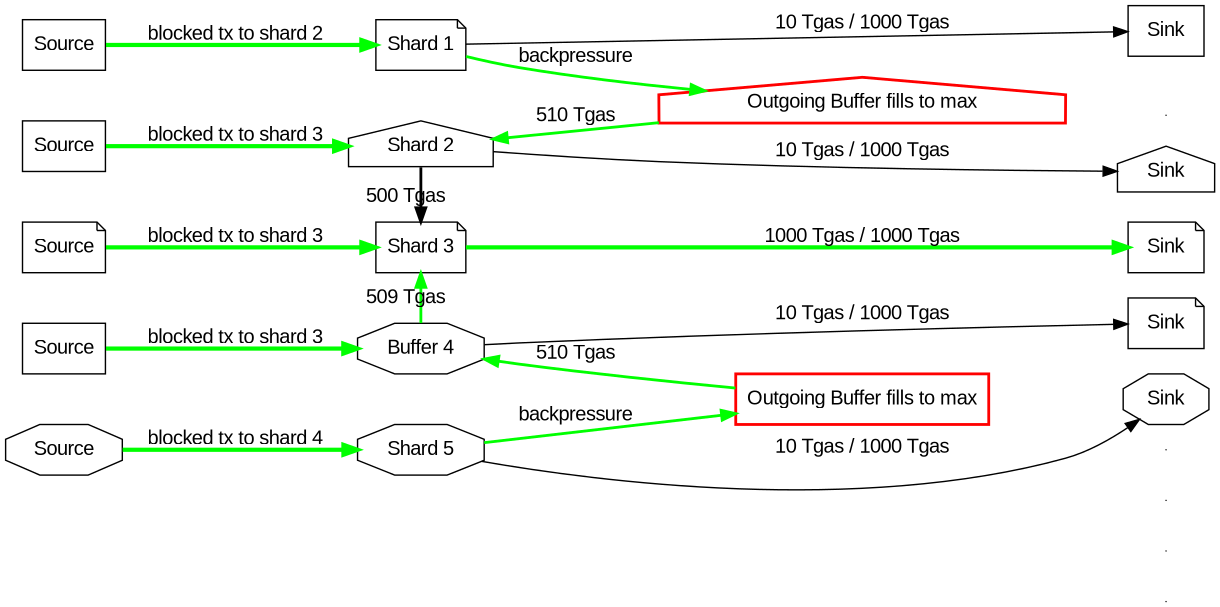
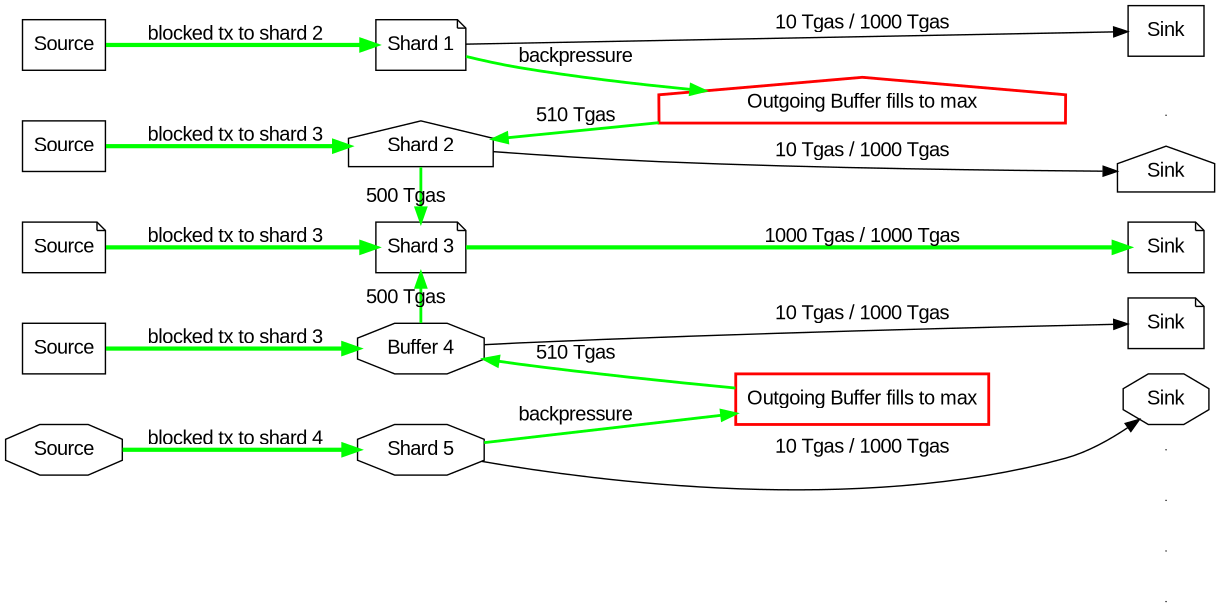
edge "Shard 2" -> "Shard 3": color black -> green
edge "Buffer 4" -> "Shard 3": label "509 Tgas" -> "500 Tgas"
